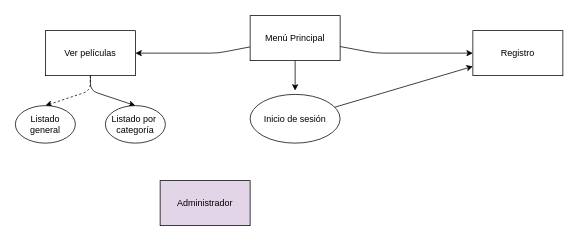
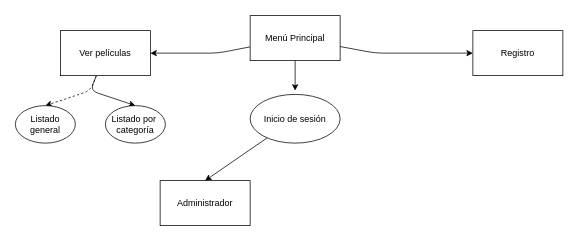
node "Ver películas": moved (90, 53) -> (105, 53)
edge "Inicio de sesión" -> "Registro": now "Inicio de sesión" -> "Administrador"
node "Administrador": fillcolor #e1d5e7 -> #ffffff
